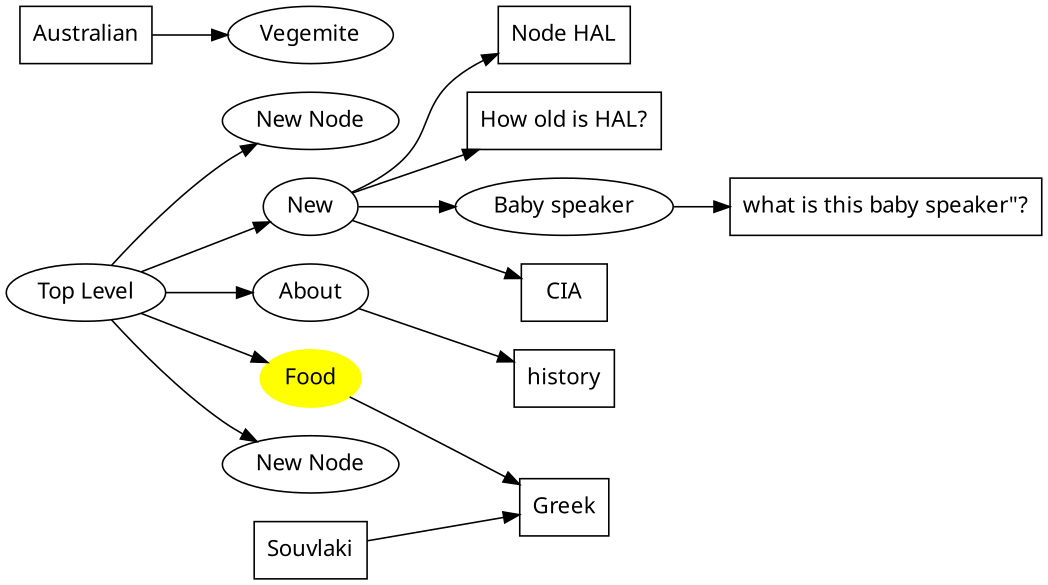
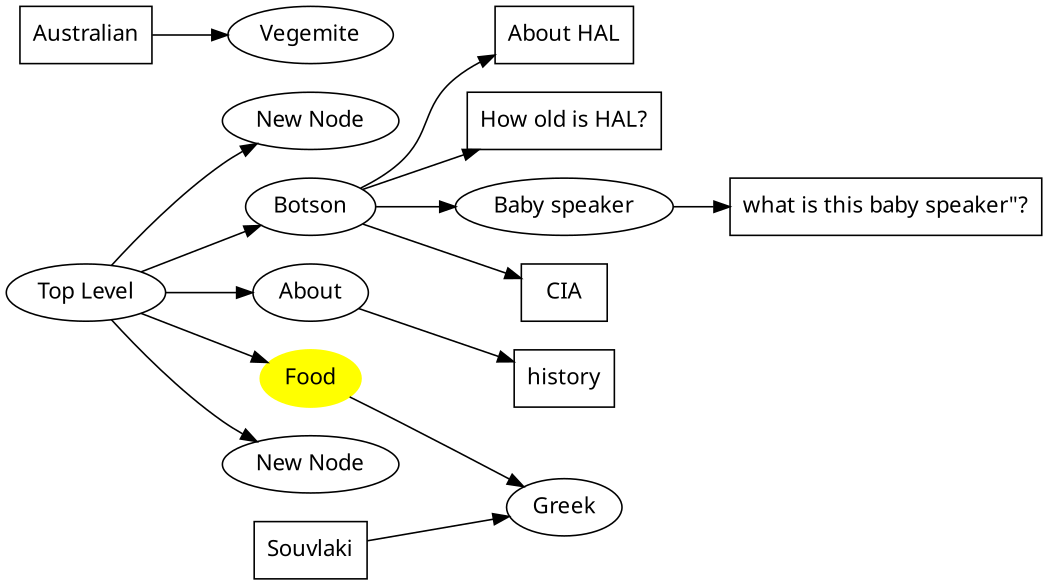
node "Node HAL": label "Node HAL" -> "About HAL"
node "New": label "New" -> "Botson"
node "Greek": shape box -> ellipse
